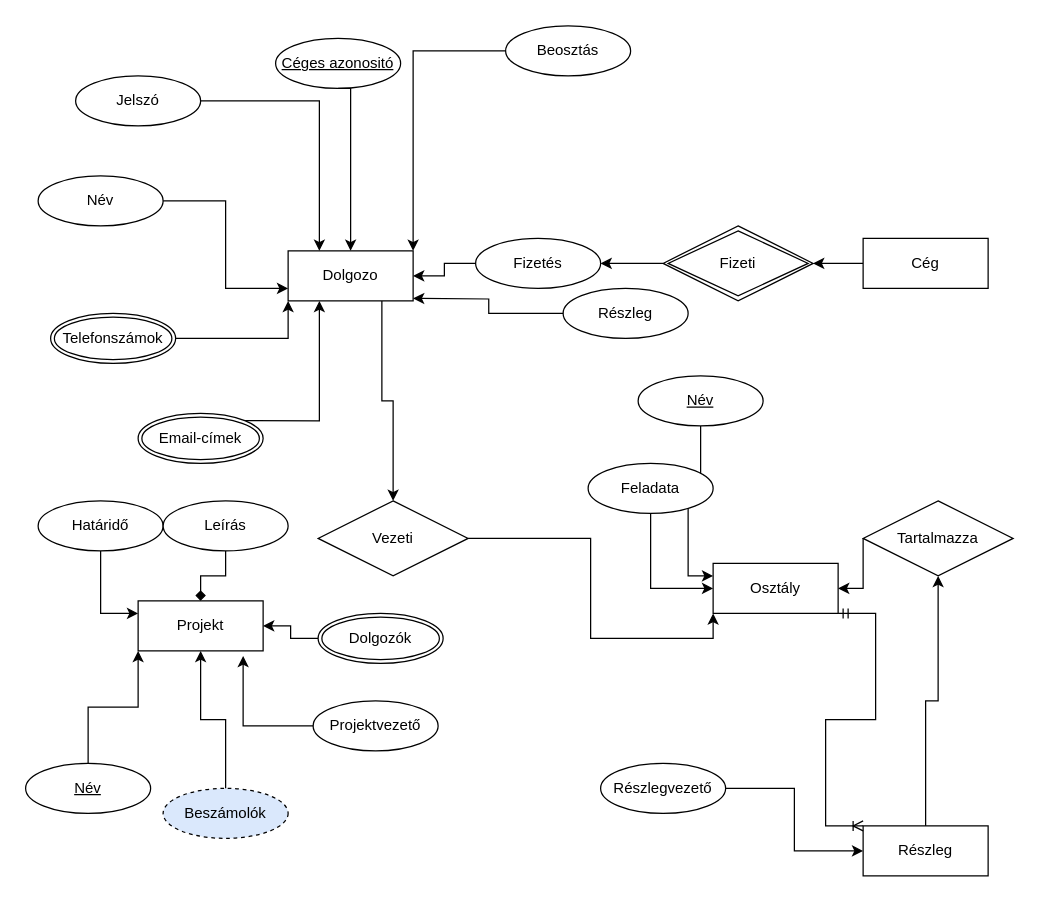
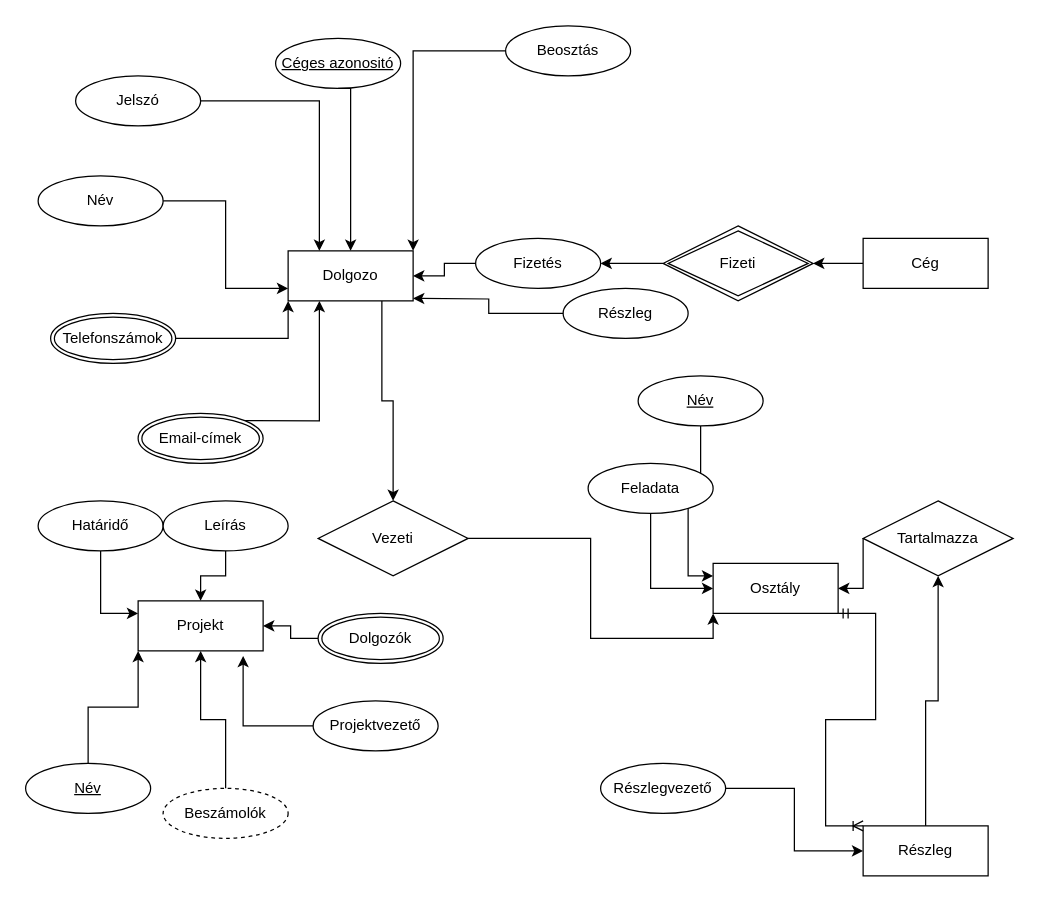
edge "Leírás" -> "Projekt": arrowhead diamond -> classic
node "Beszámolók": fillcolor #dae8fc -> #ffffff
